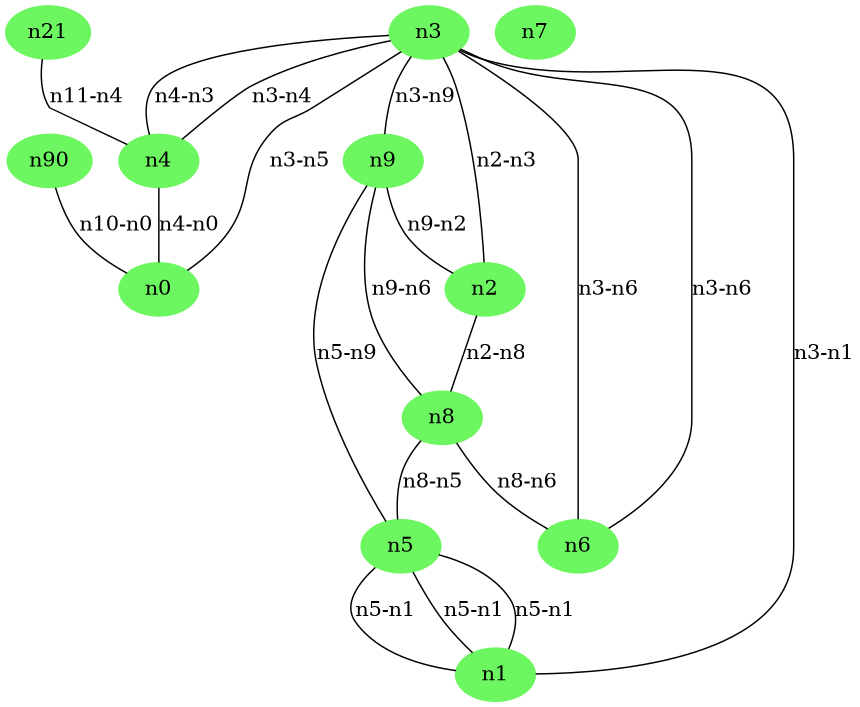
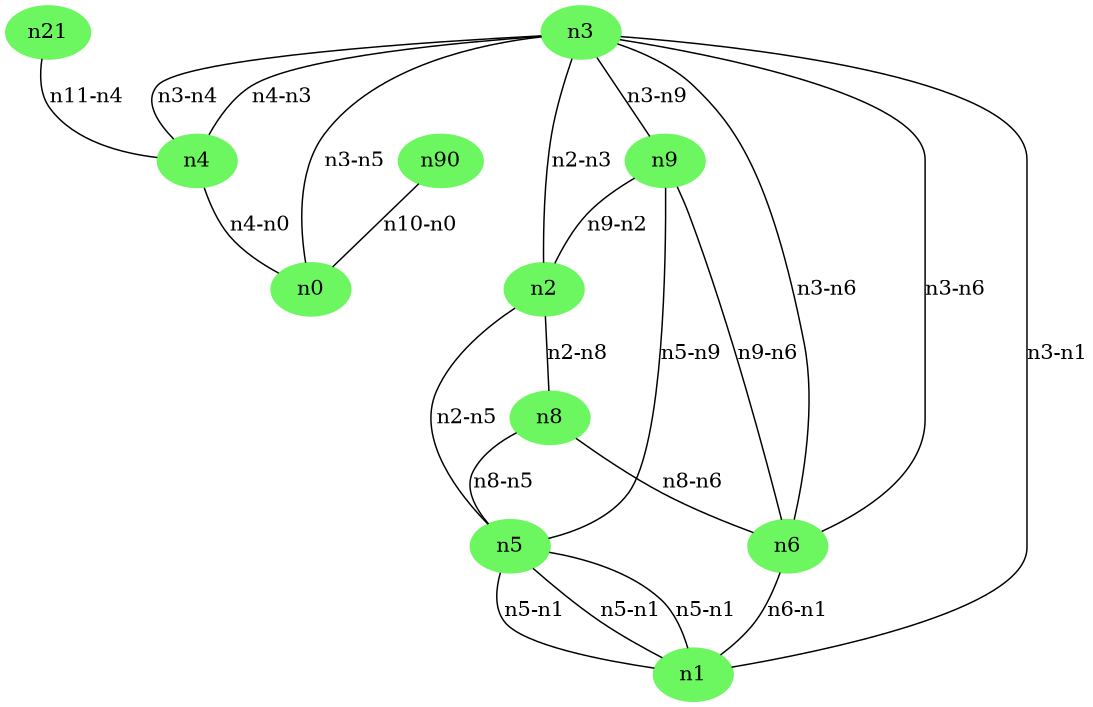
node "n7": removed
edge "n9" -- "n8": now "n9" -- "n6"
edge "n2" -- "n5": added, label "n2-n5"
edge "n6" -- "n1": added, label "n6-n1"
